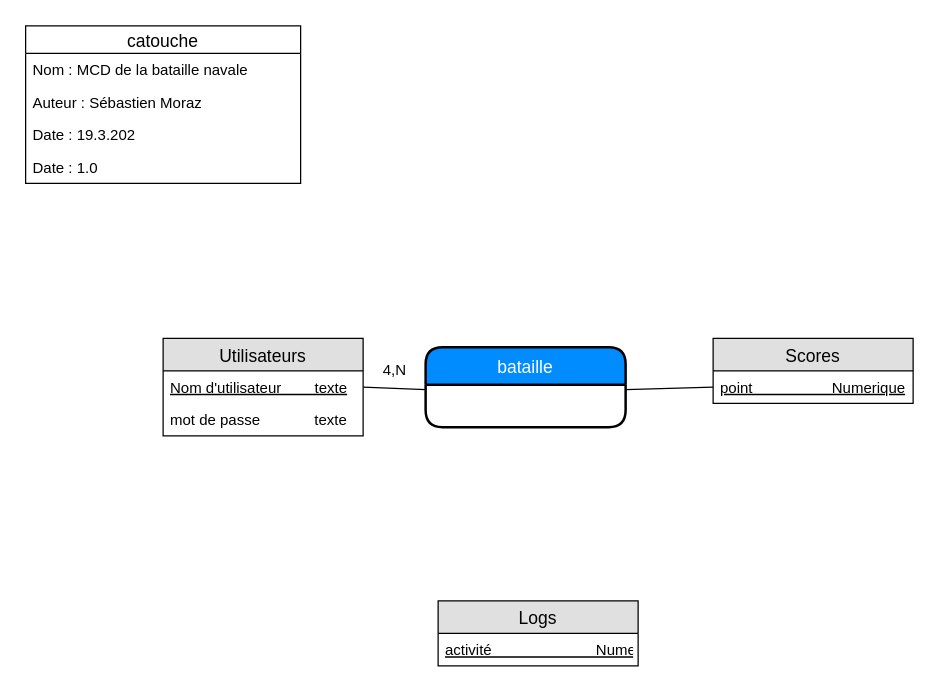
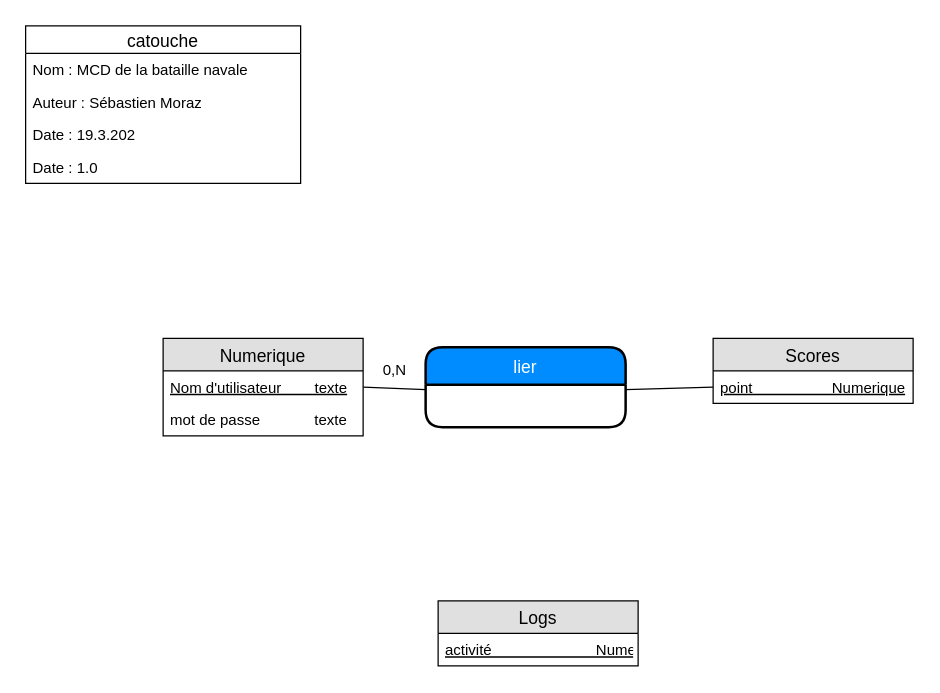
node "Utilisateurs": label "Utilisateurs" -> "Numerique"
node "bataille": label "bataille" -> "lier"
node "4,N": label "4,N" -> "0,N"
